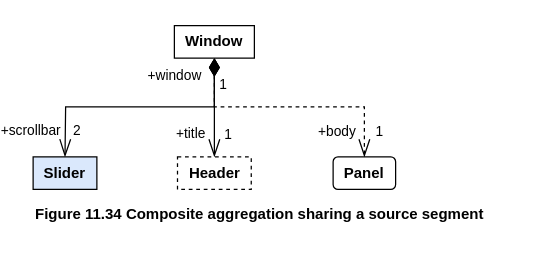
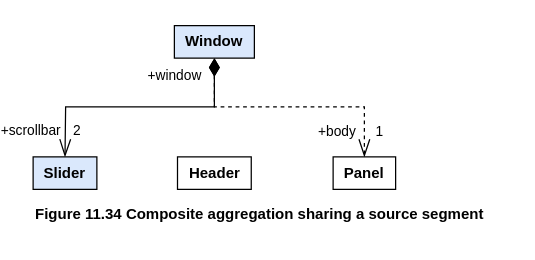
node "Window": fillcolor #ffffff -> #dae8fc
edge "Window" -- "Header": removed, labels "1", "+title", "1"
node "Header": style dashed -> solid
node "Panel": shape rounded rectangle -> rectangle
